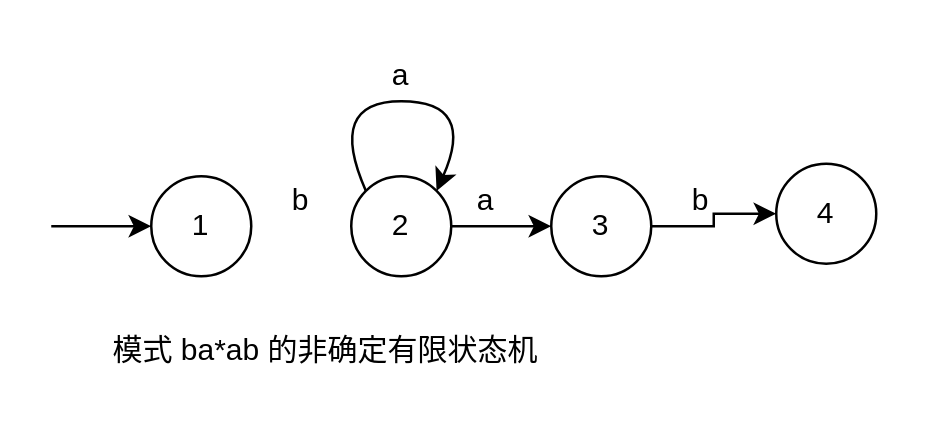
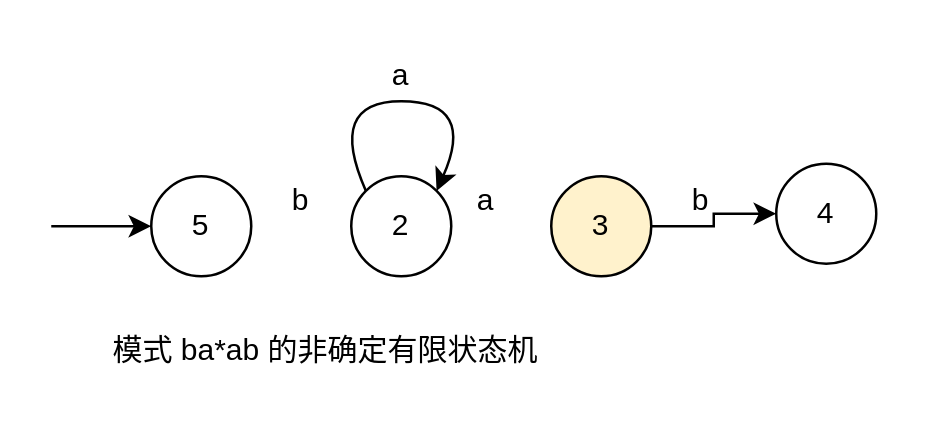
node "1": label "1" -> "5"
edge "2" -> "3": removed
node "3": fillcolor #ffffff -> #fff2cc
